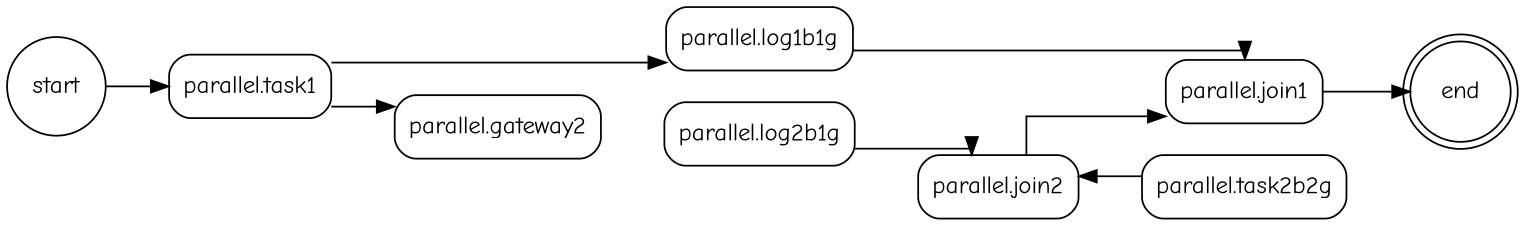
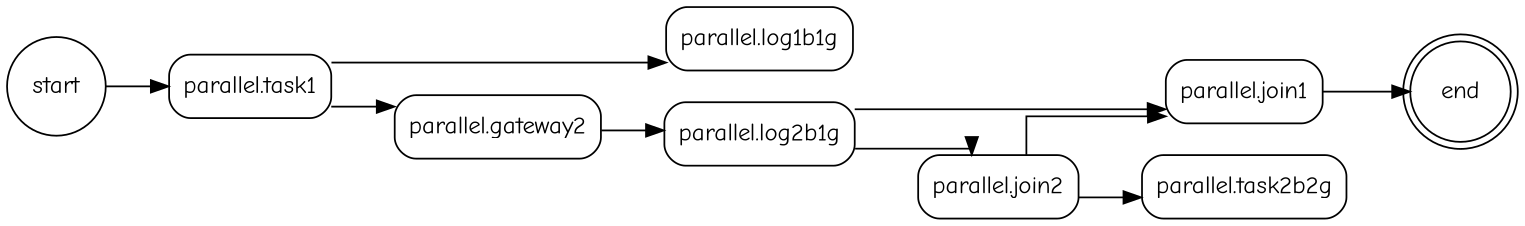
edge "parallel.log1b1g" -> "parallel.join1": now "parallel.log2b1g" -> "parallel.join1"
edge "parallel.gateway2" -> "parallel.log2b1g": added
edge "parallel.task2b2g" -> "parallel.join2": reversed
